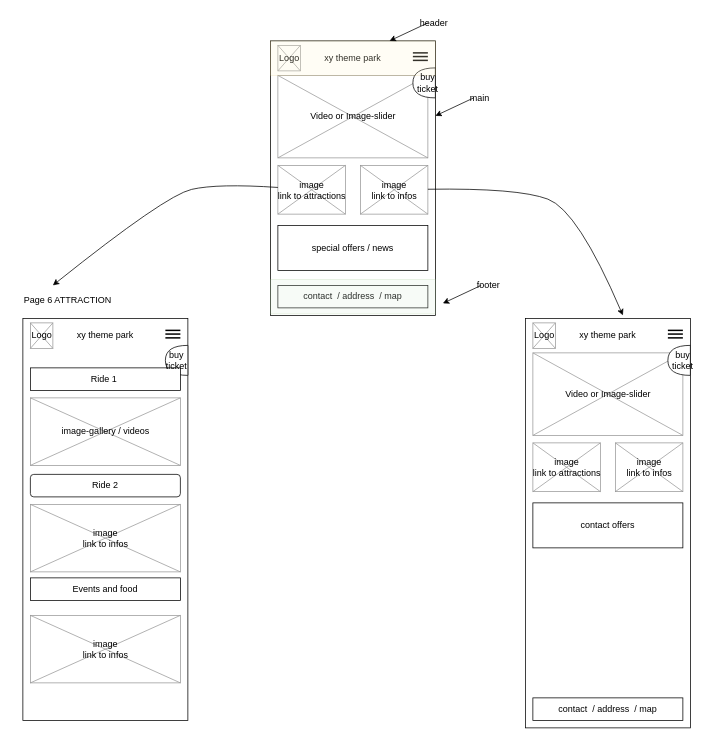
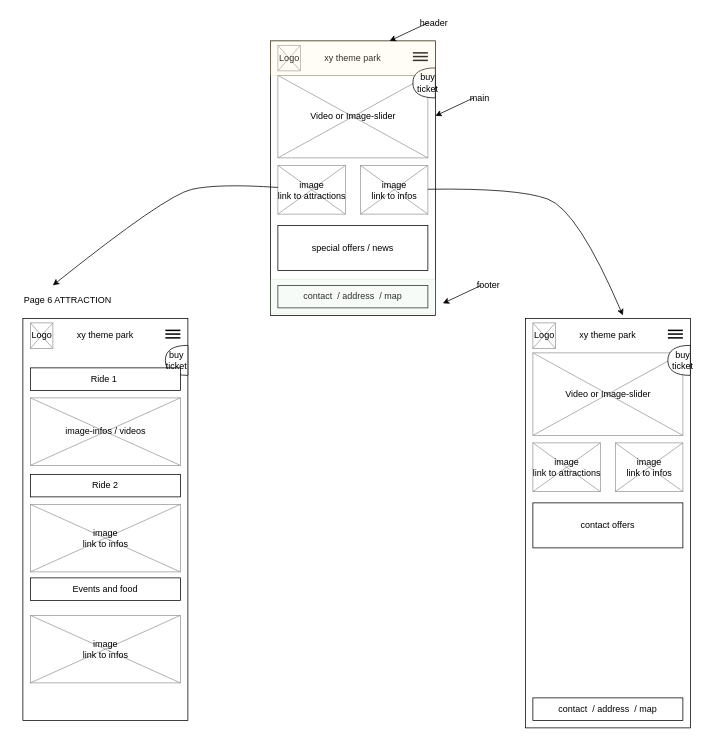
node "image-gallery / videos": label "image-gallery / videos" -> "image-infos / videos"
node "Ride 2": shape rounded rectangle -> rectangle
